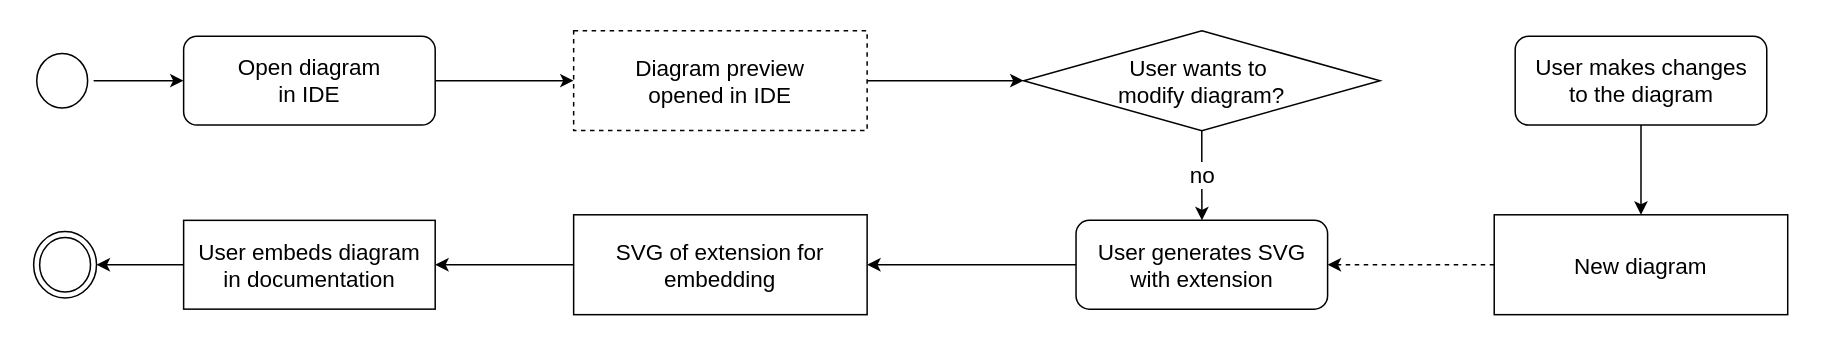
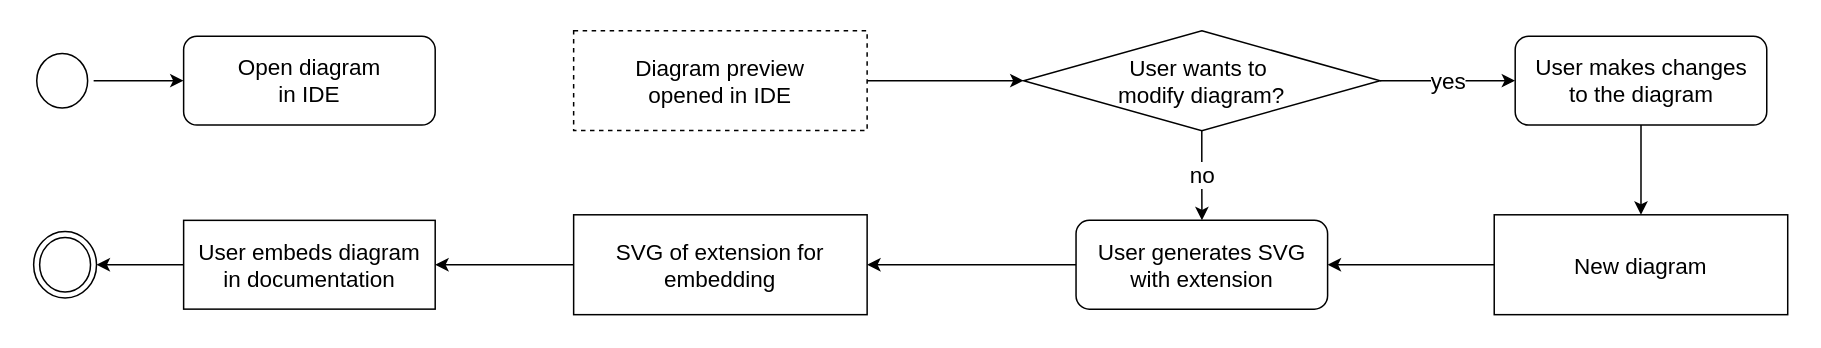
edge "Open diagram in IDE" -> "Diagram preview opened in IDE": removed
edge "User wants to modify diagram?" -> "User makes changes to the diagram": added, label "yes"
edge "New diagram" -> "User generates SVG with extension": style dashed -> solid
